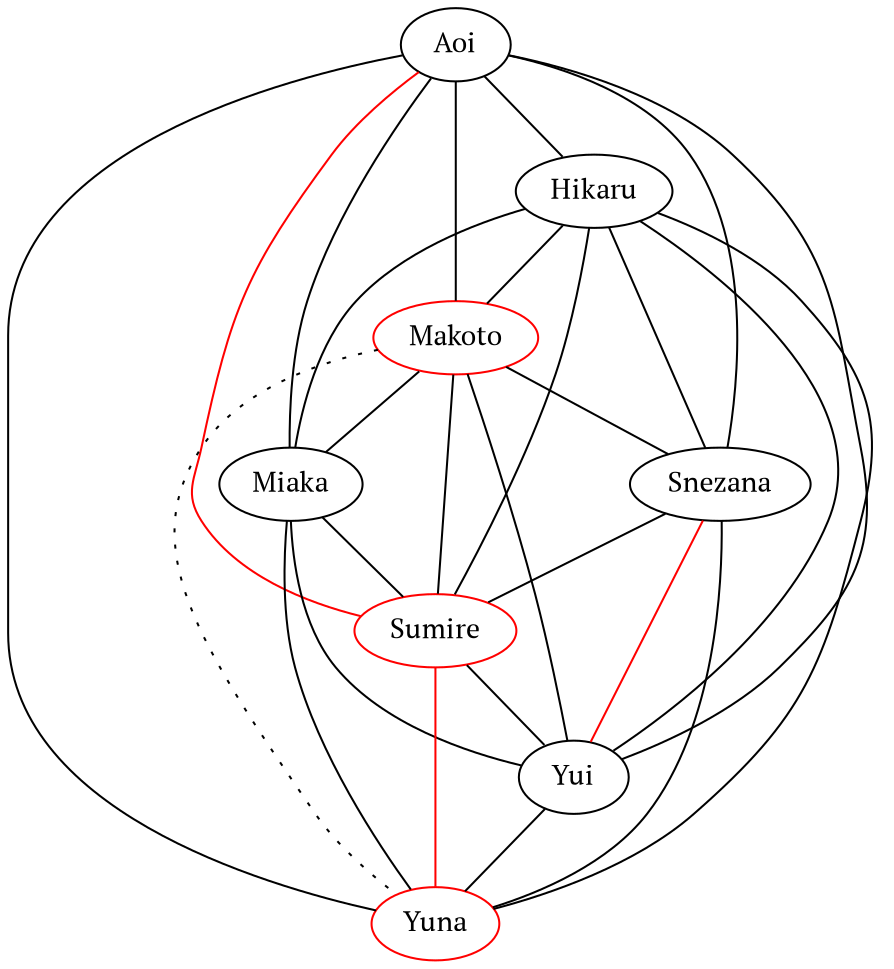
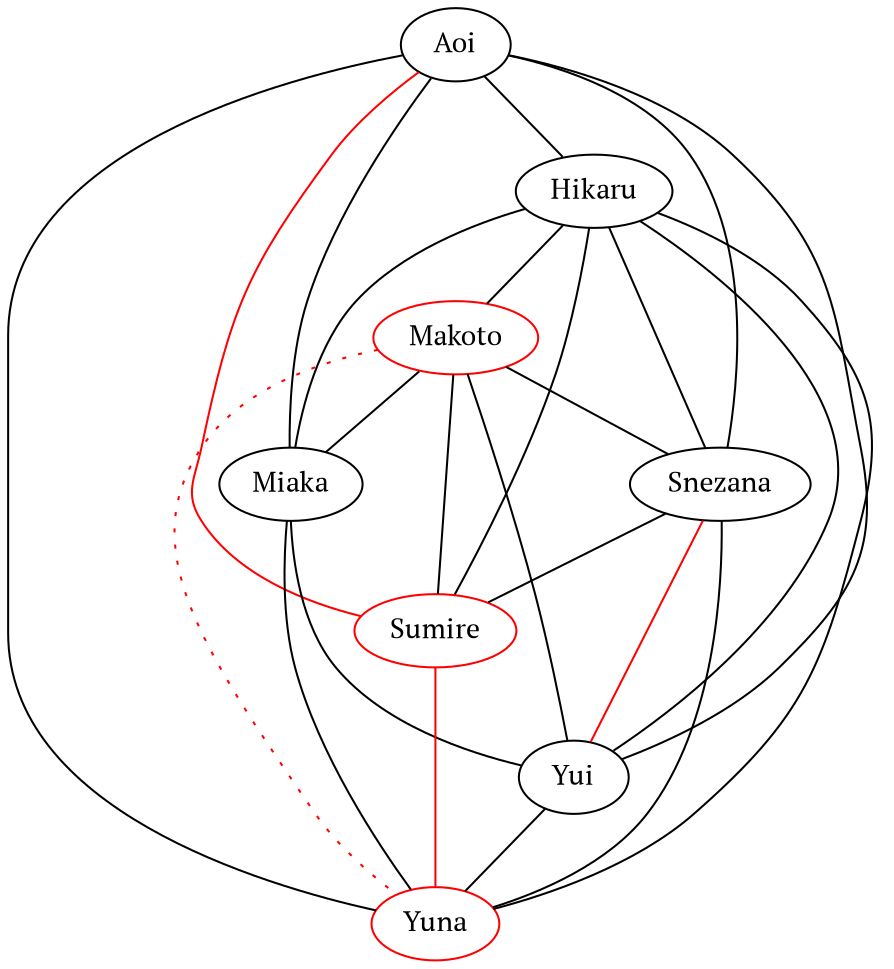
edge "Aoi" -- "Makoto": removed
edge "Miaka" -- "Sumire": removed
edge "Makoto" -- "Yuna": color black -> red
edge "Sumire" -- "Yui": removed
